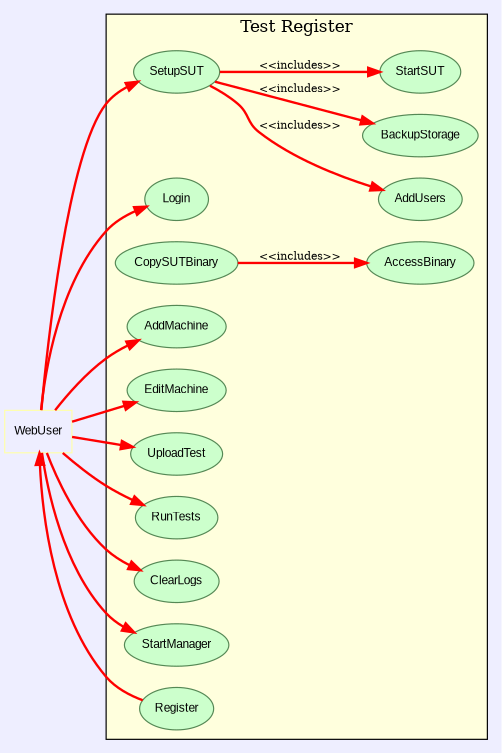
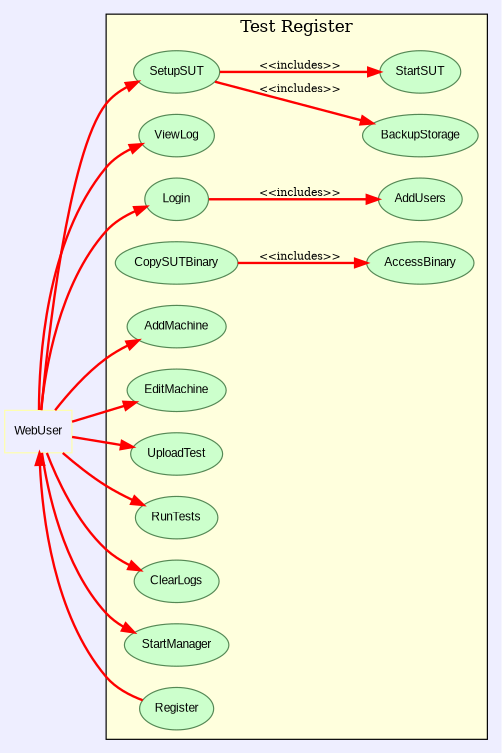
node "ViewLog": added
edge "SetupSUT" -> "AddUsers": now "Login" -> "AddUsers"
